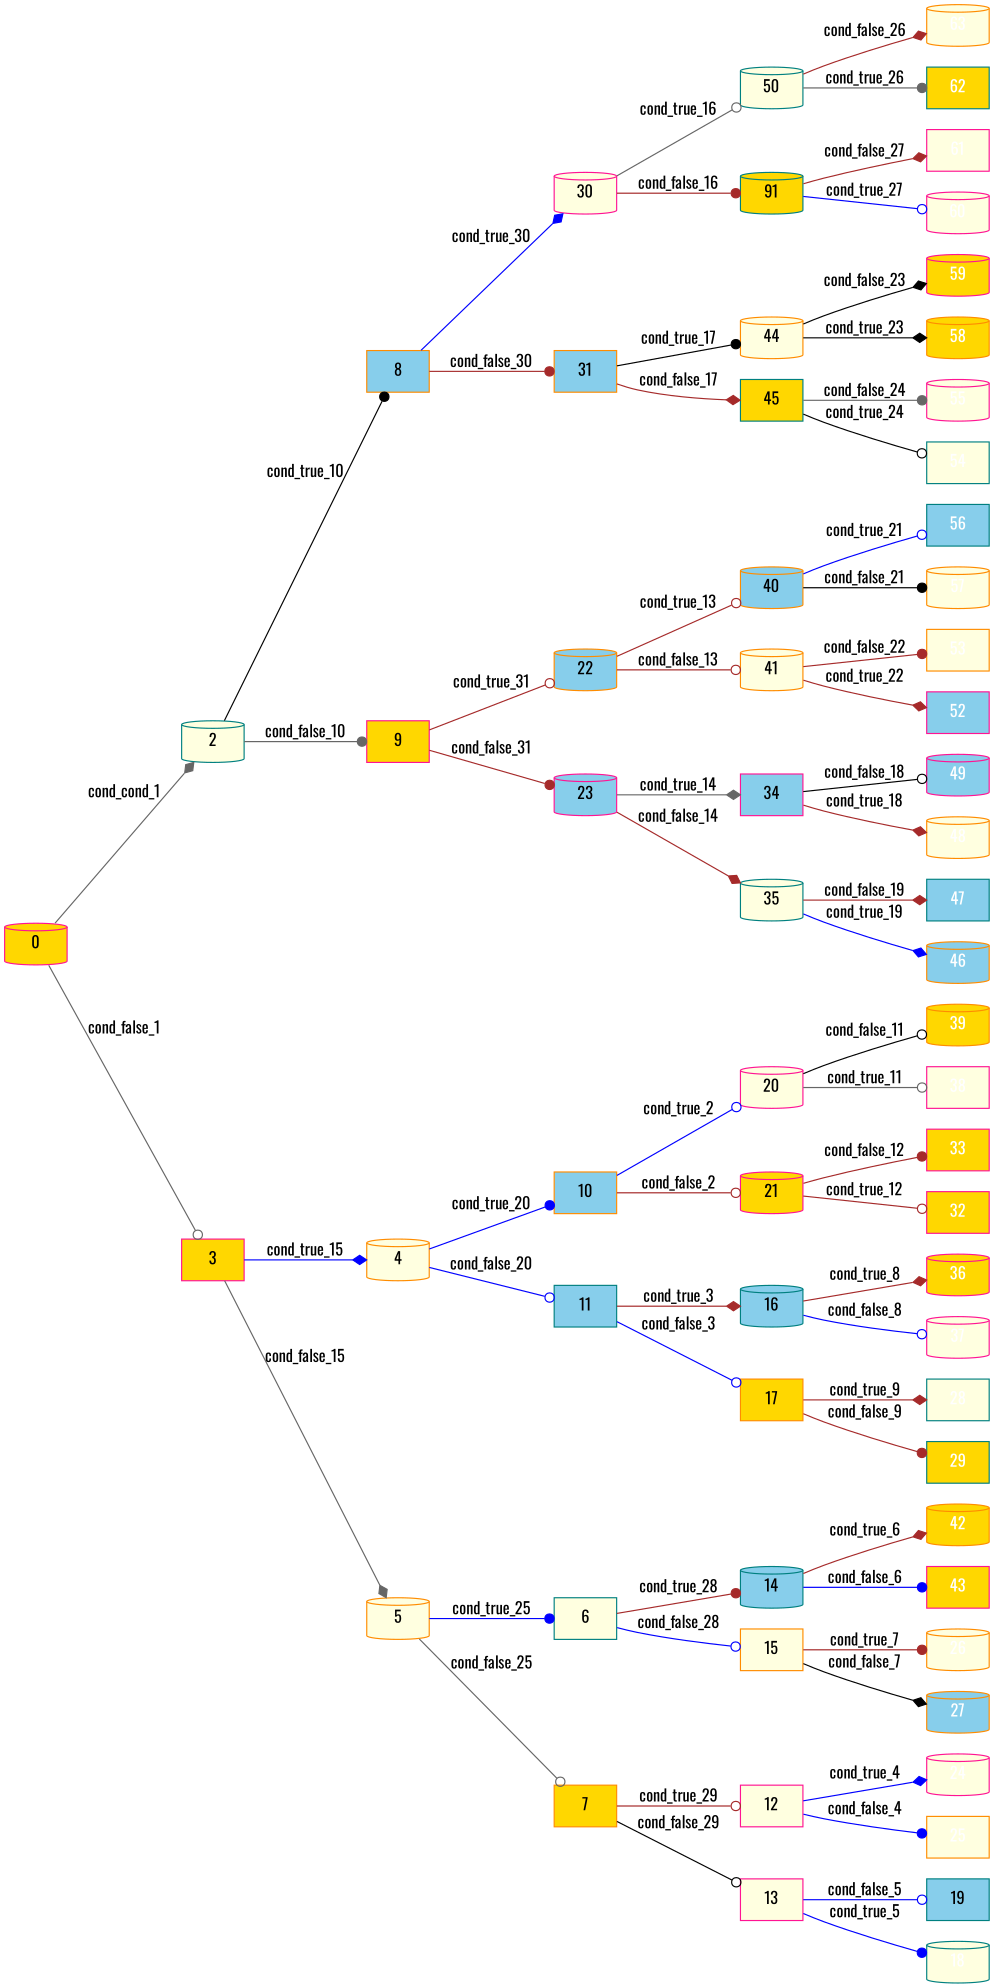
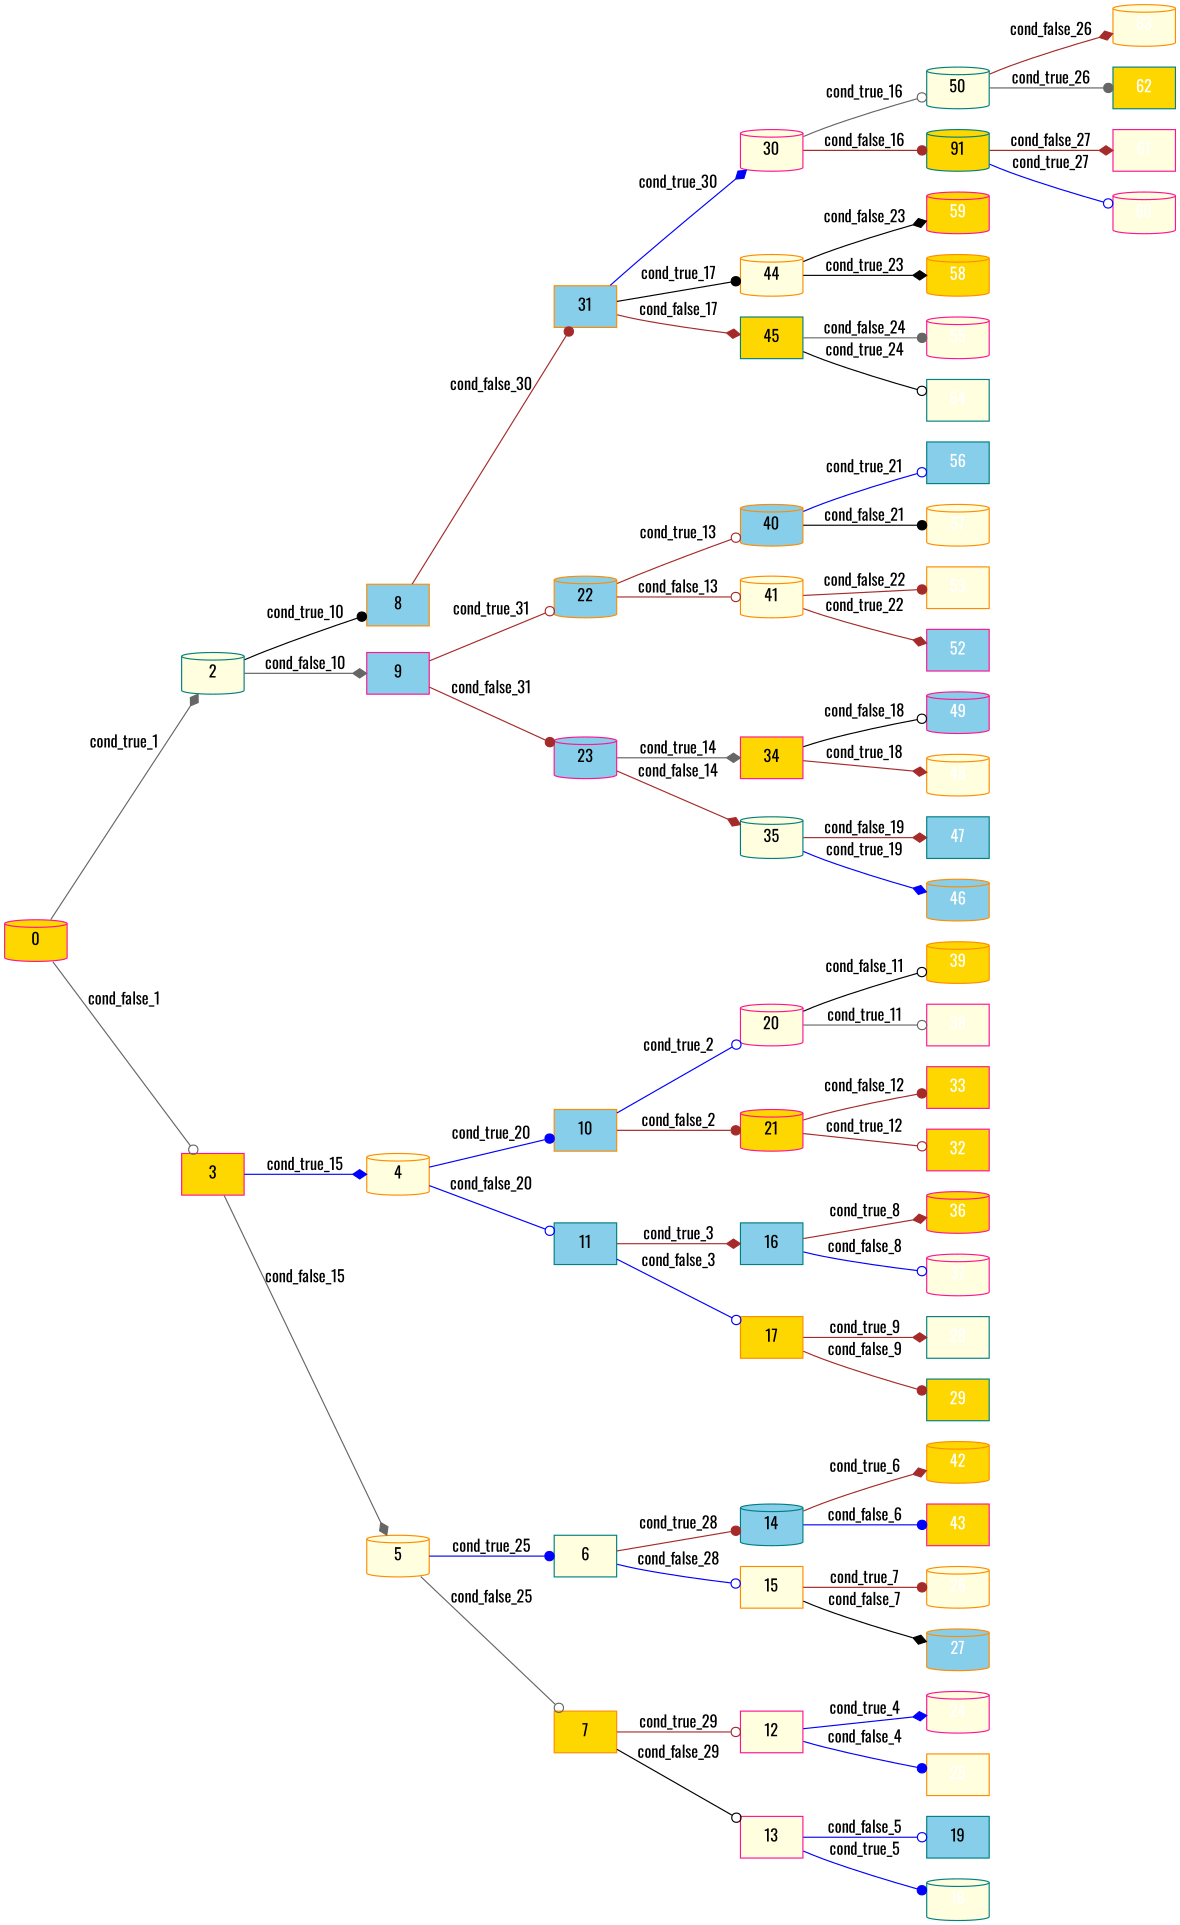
edge "8" -> "30": now "31" -> "30"
edge "2" -> "9": arrowhead dot -> diamond
node "9": fillcolor gold -> skyblue
edge "0" -> "2": label "cond_cond_1" -> "cond_true_1"
node "34": fillcolor skyblue -> gold
edge "10" -> "21": arrowhead odot -> dot
node "16": shape cylinder -> box
